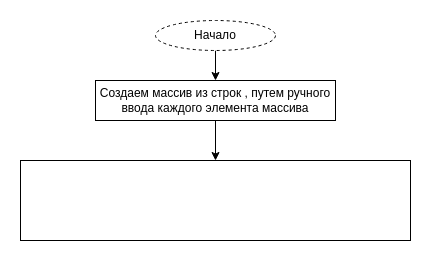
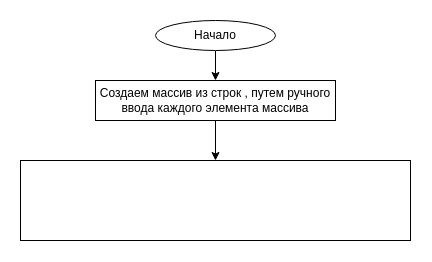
node "Начало": style dashed -> solid
